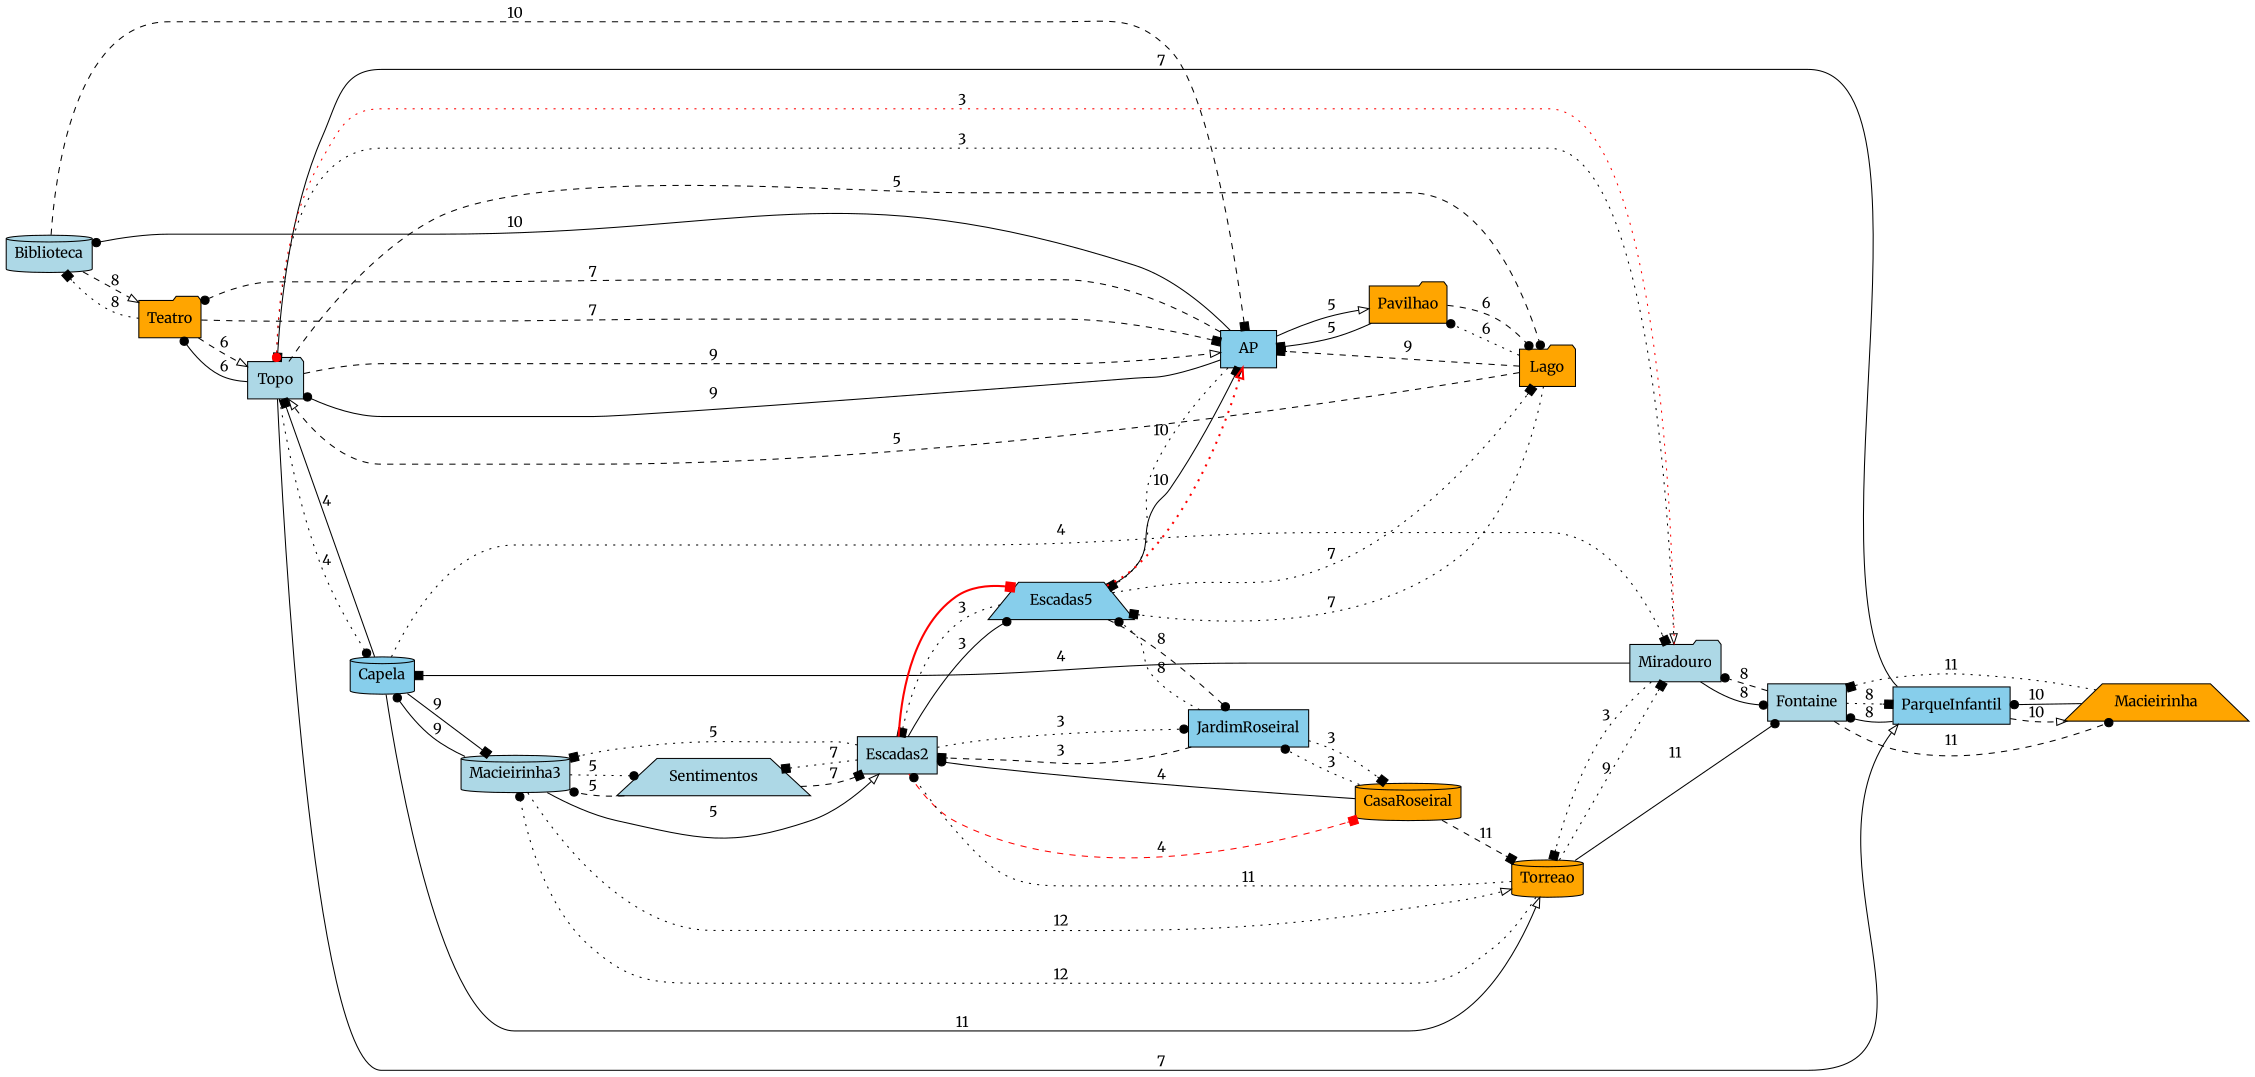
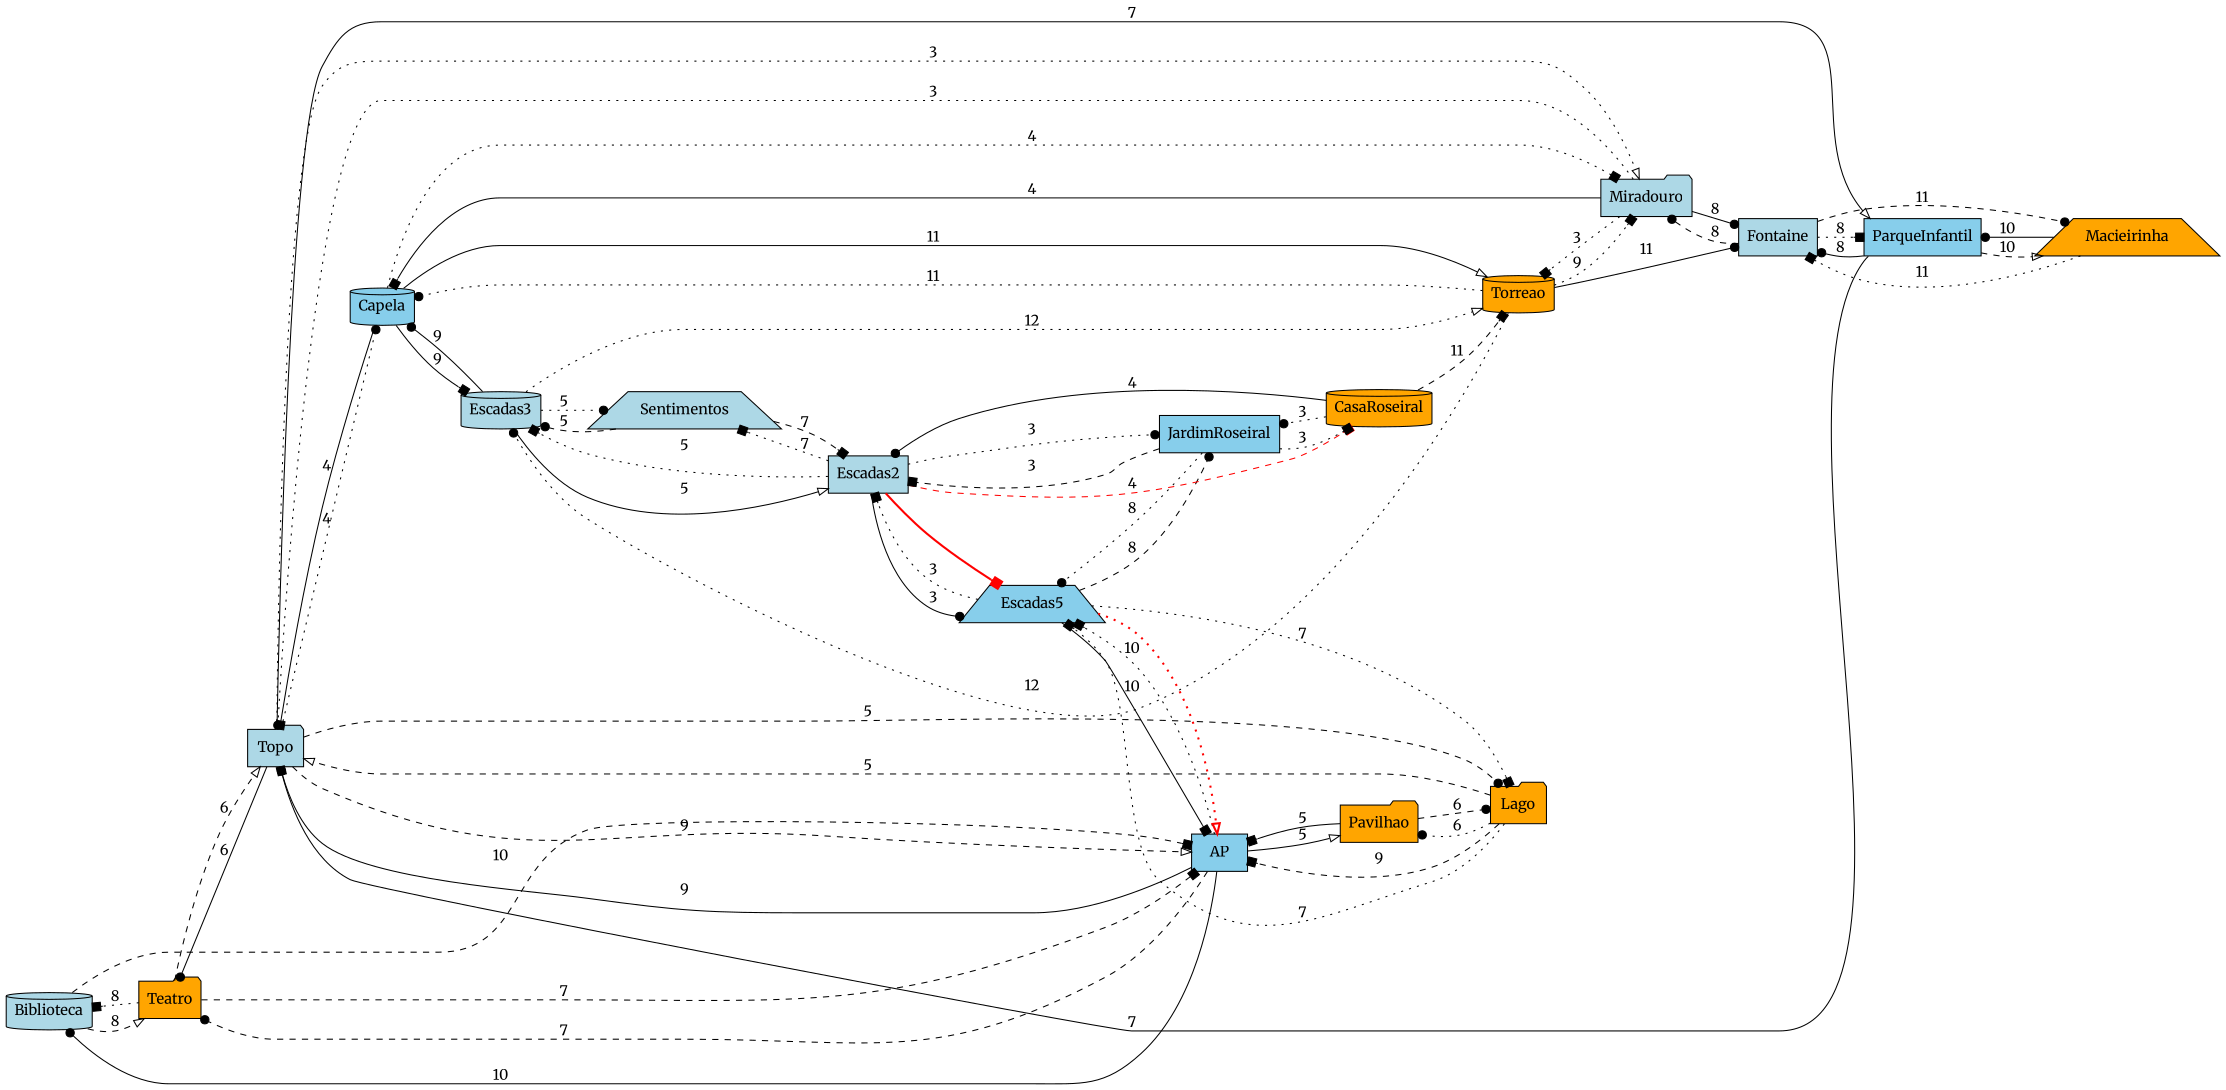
edge "Miradouro" -> "Topo": color red -> black
node "Macieirinha3": label "Macieirinha3" -> "Escadas3"
edge "Torreao" -> "Escadas2": now "Torreao" -> "Capela"
